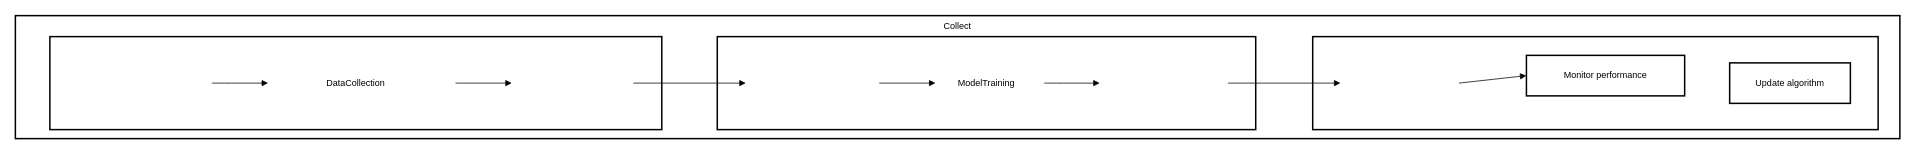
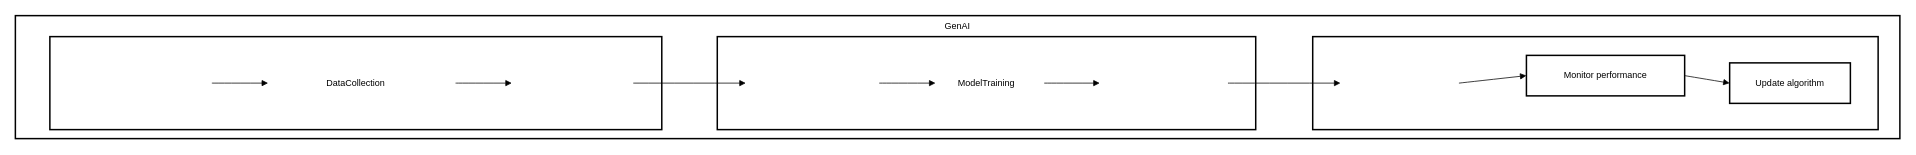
node "Collect": label "Collect" -> "GenAI"
edge "Monitor performance" -> "Update algorithm": added
